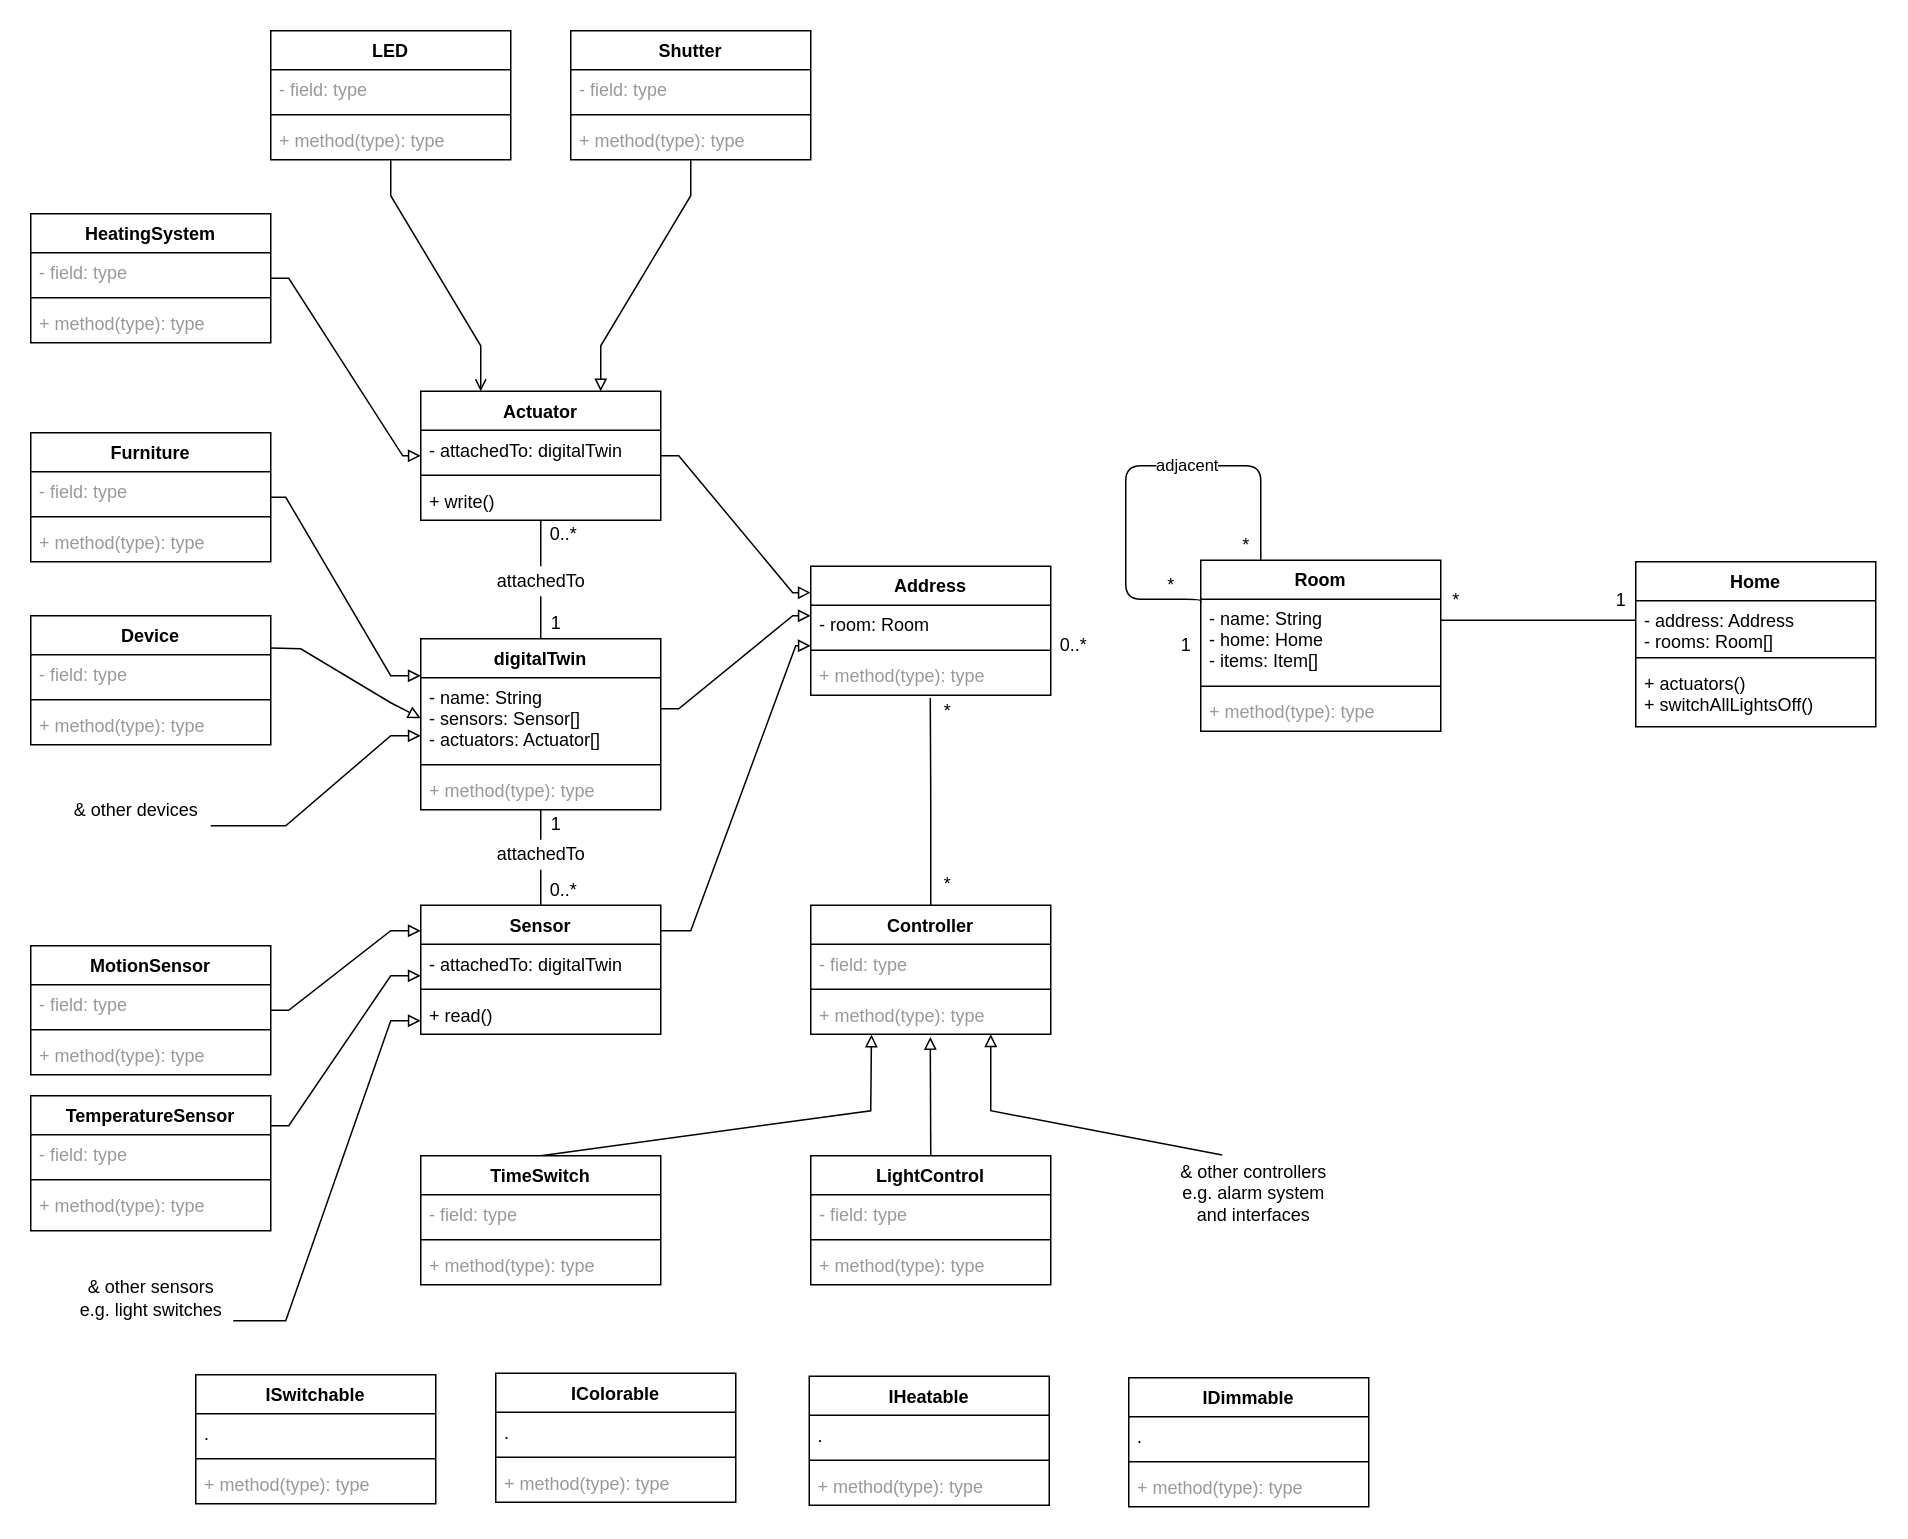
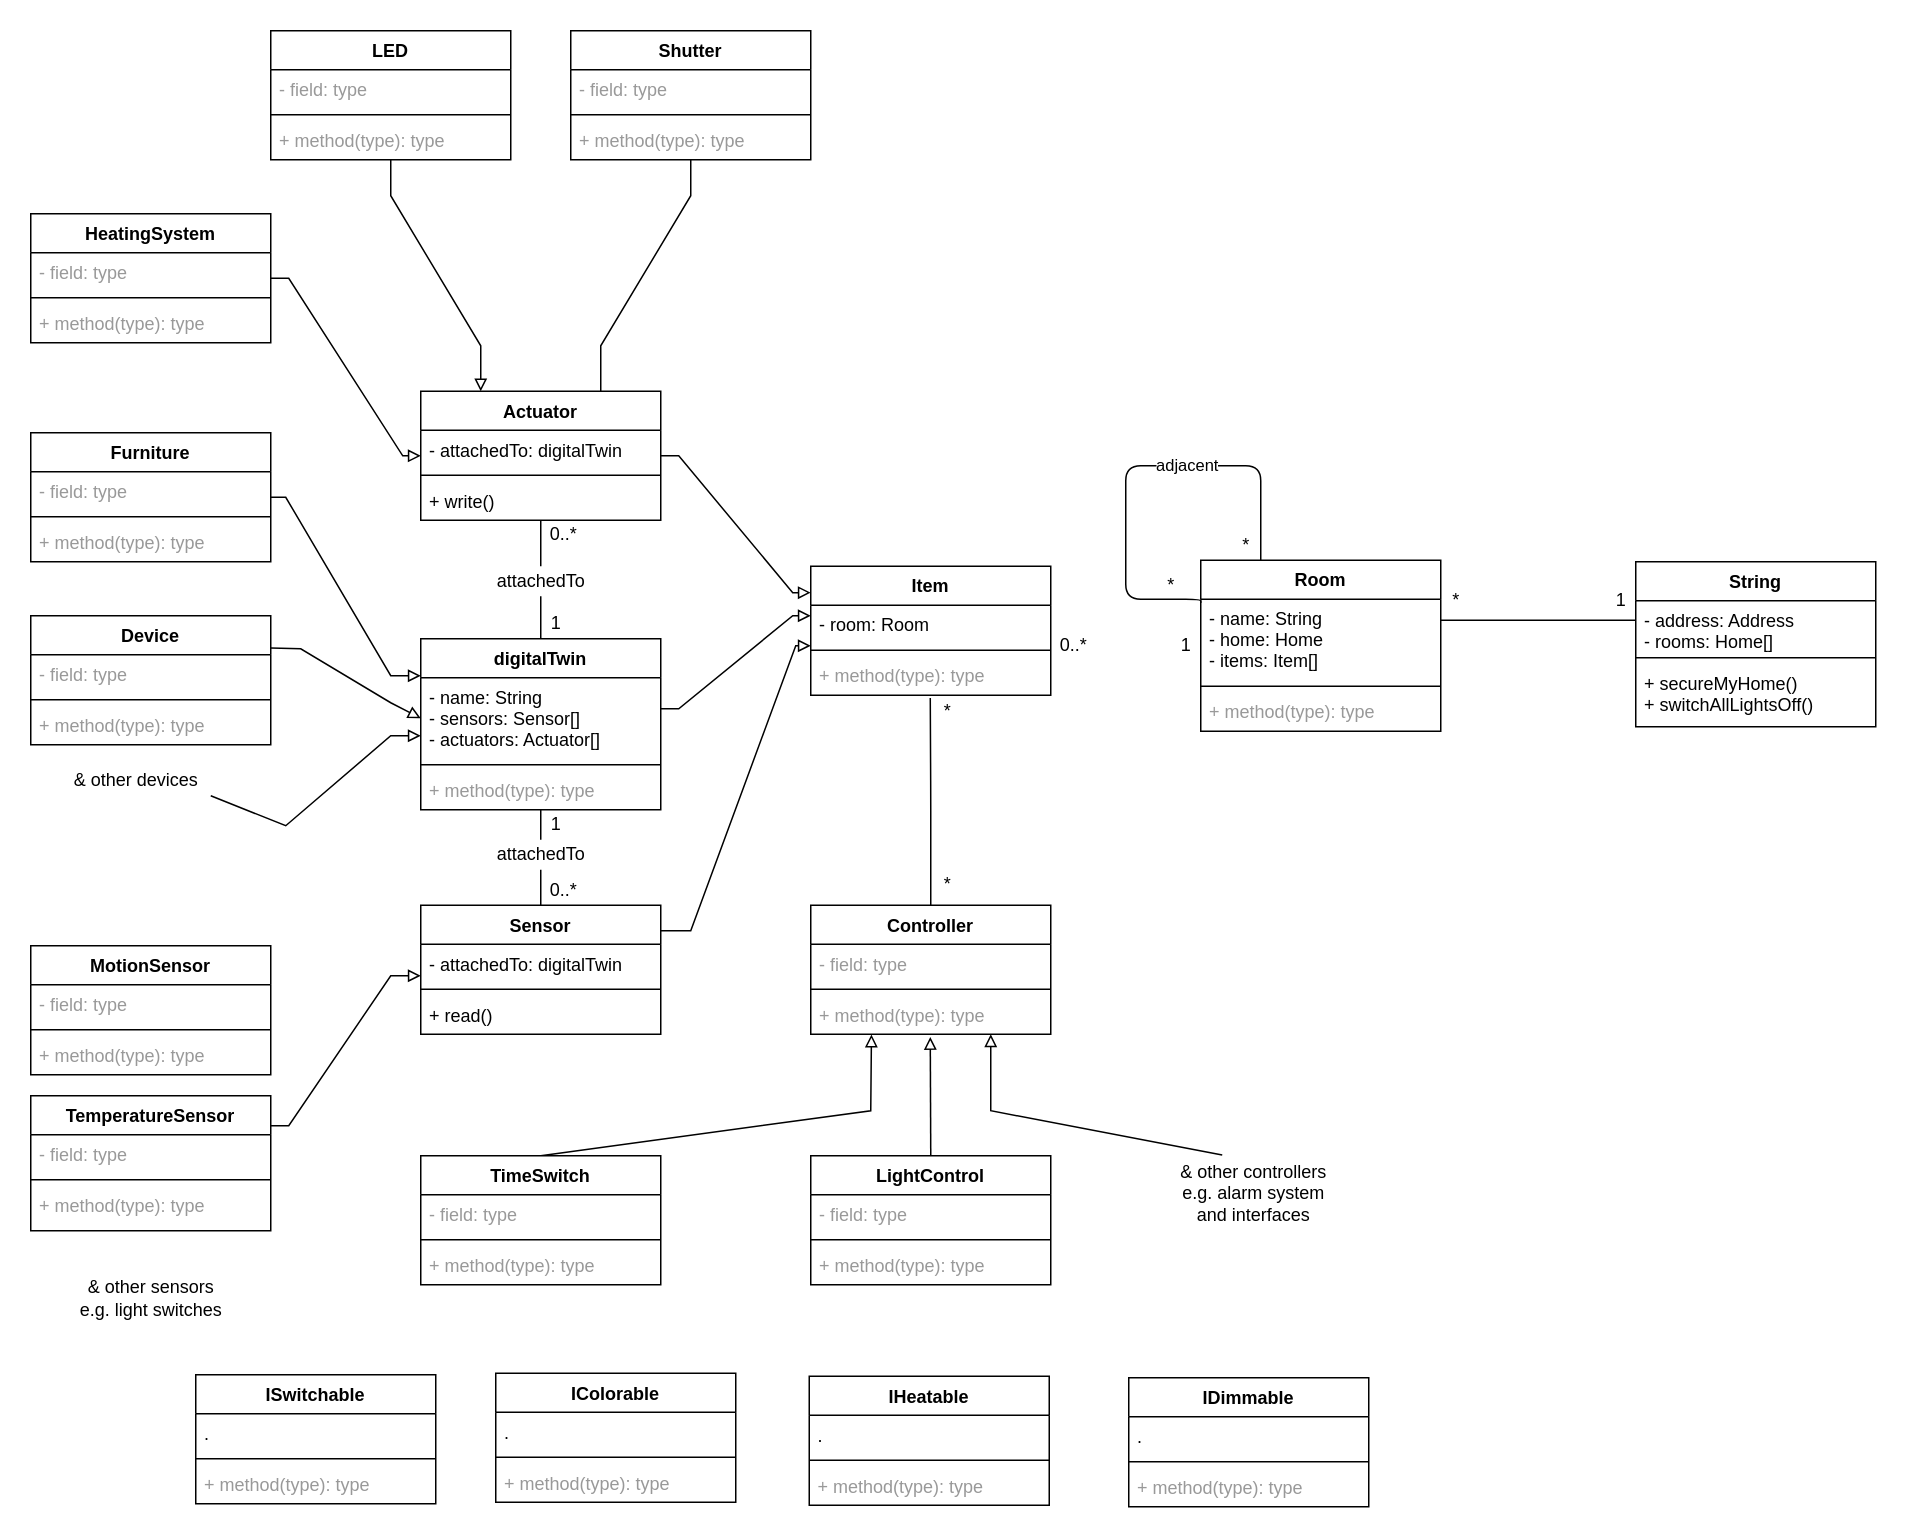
edge "Shutter" -> "Actuator": arrowhead block -> none
edge "LED" -> "Actuator": arrowhead open -> block
node "Home": label "Home" -> "String"
node "Address": label "Address" -> "Item"
node "- address: Address - rooms: Room[]": label "- address: Address - rooms: Room[]" -> "- address: Address - rooms: Home[]"
node "+ actuators() + switchAllLightsOff()": label "+ actuators() + switchAllLightsOff()" -> "+ secureMyHome() + switchAllLightsOff()"
node "& other devices": moved (136, 811) -> (136, 781)
edge "MotionSensor" -> "Sensor": removed
edge "& other sensors e.g. light switches" -> "Sensor": removed
